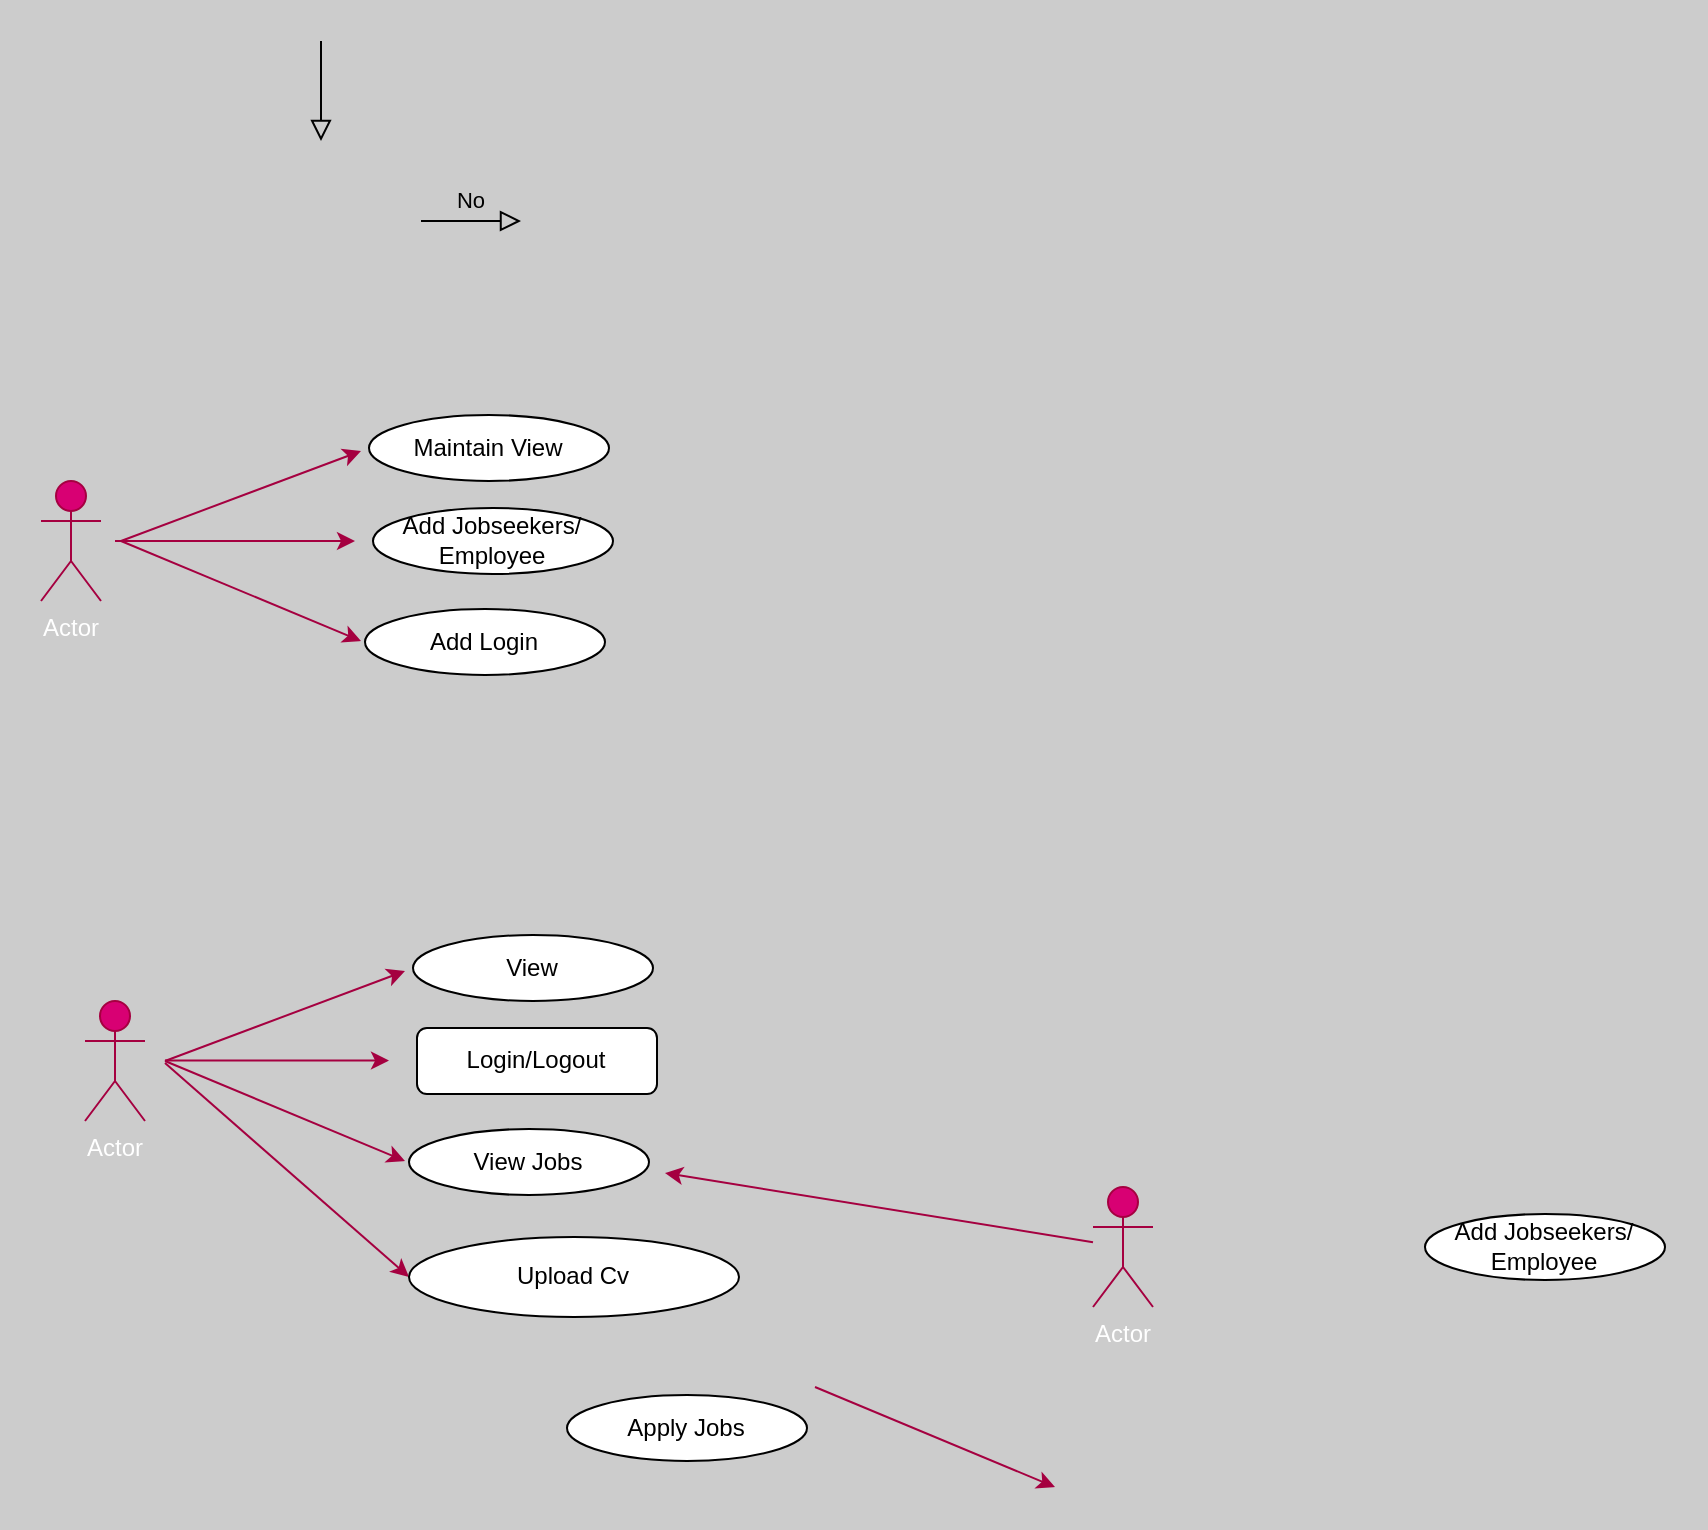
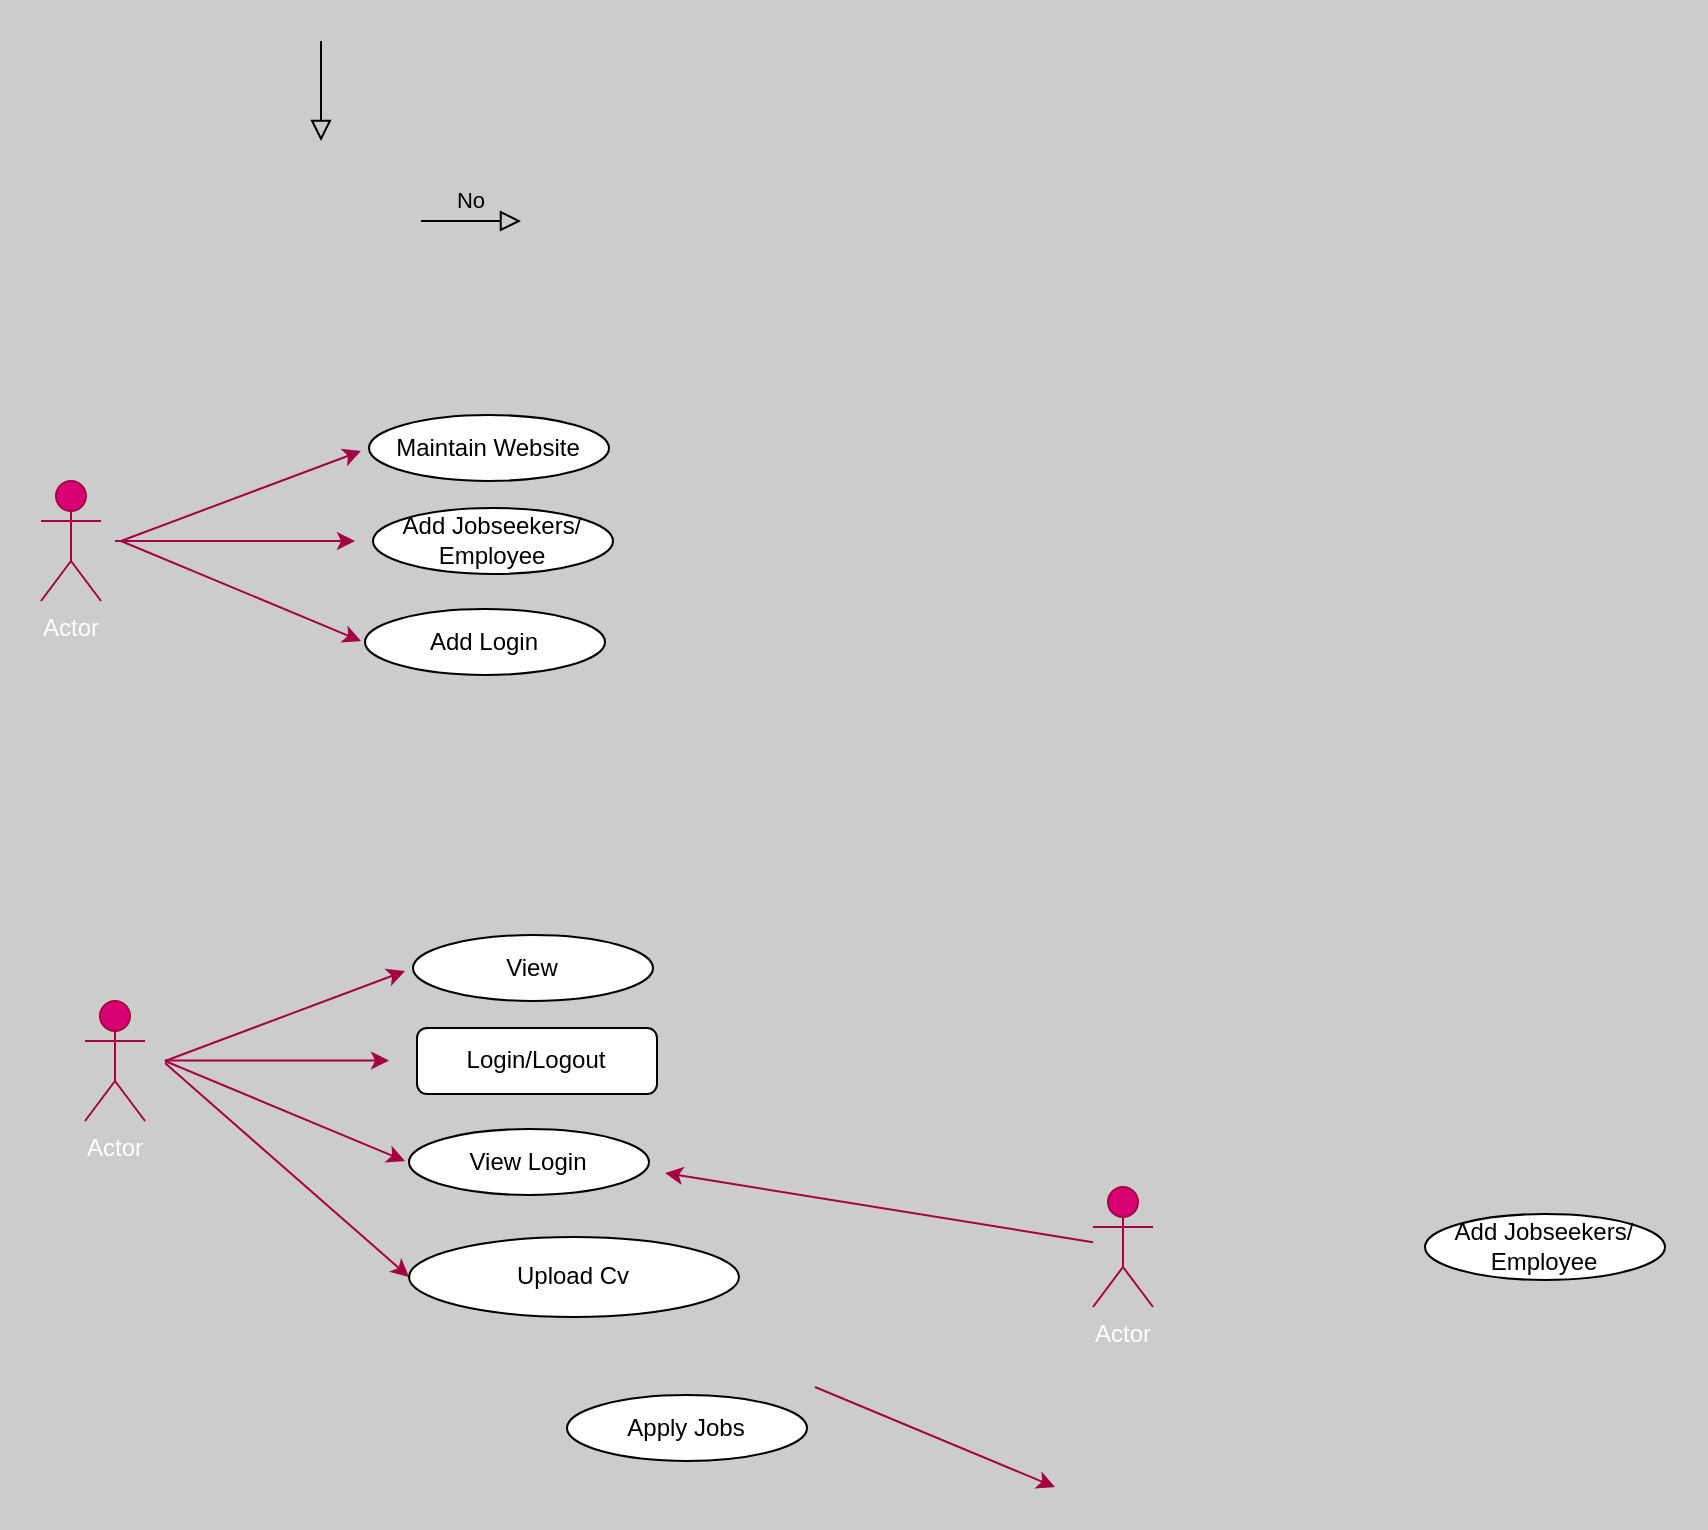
node "Maintain View": label "Maintain View" -> "Maintain Website"
node "View Jobs": label "View Jobs" -> "View Login"
